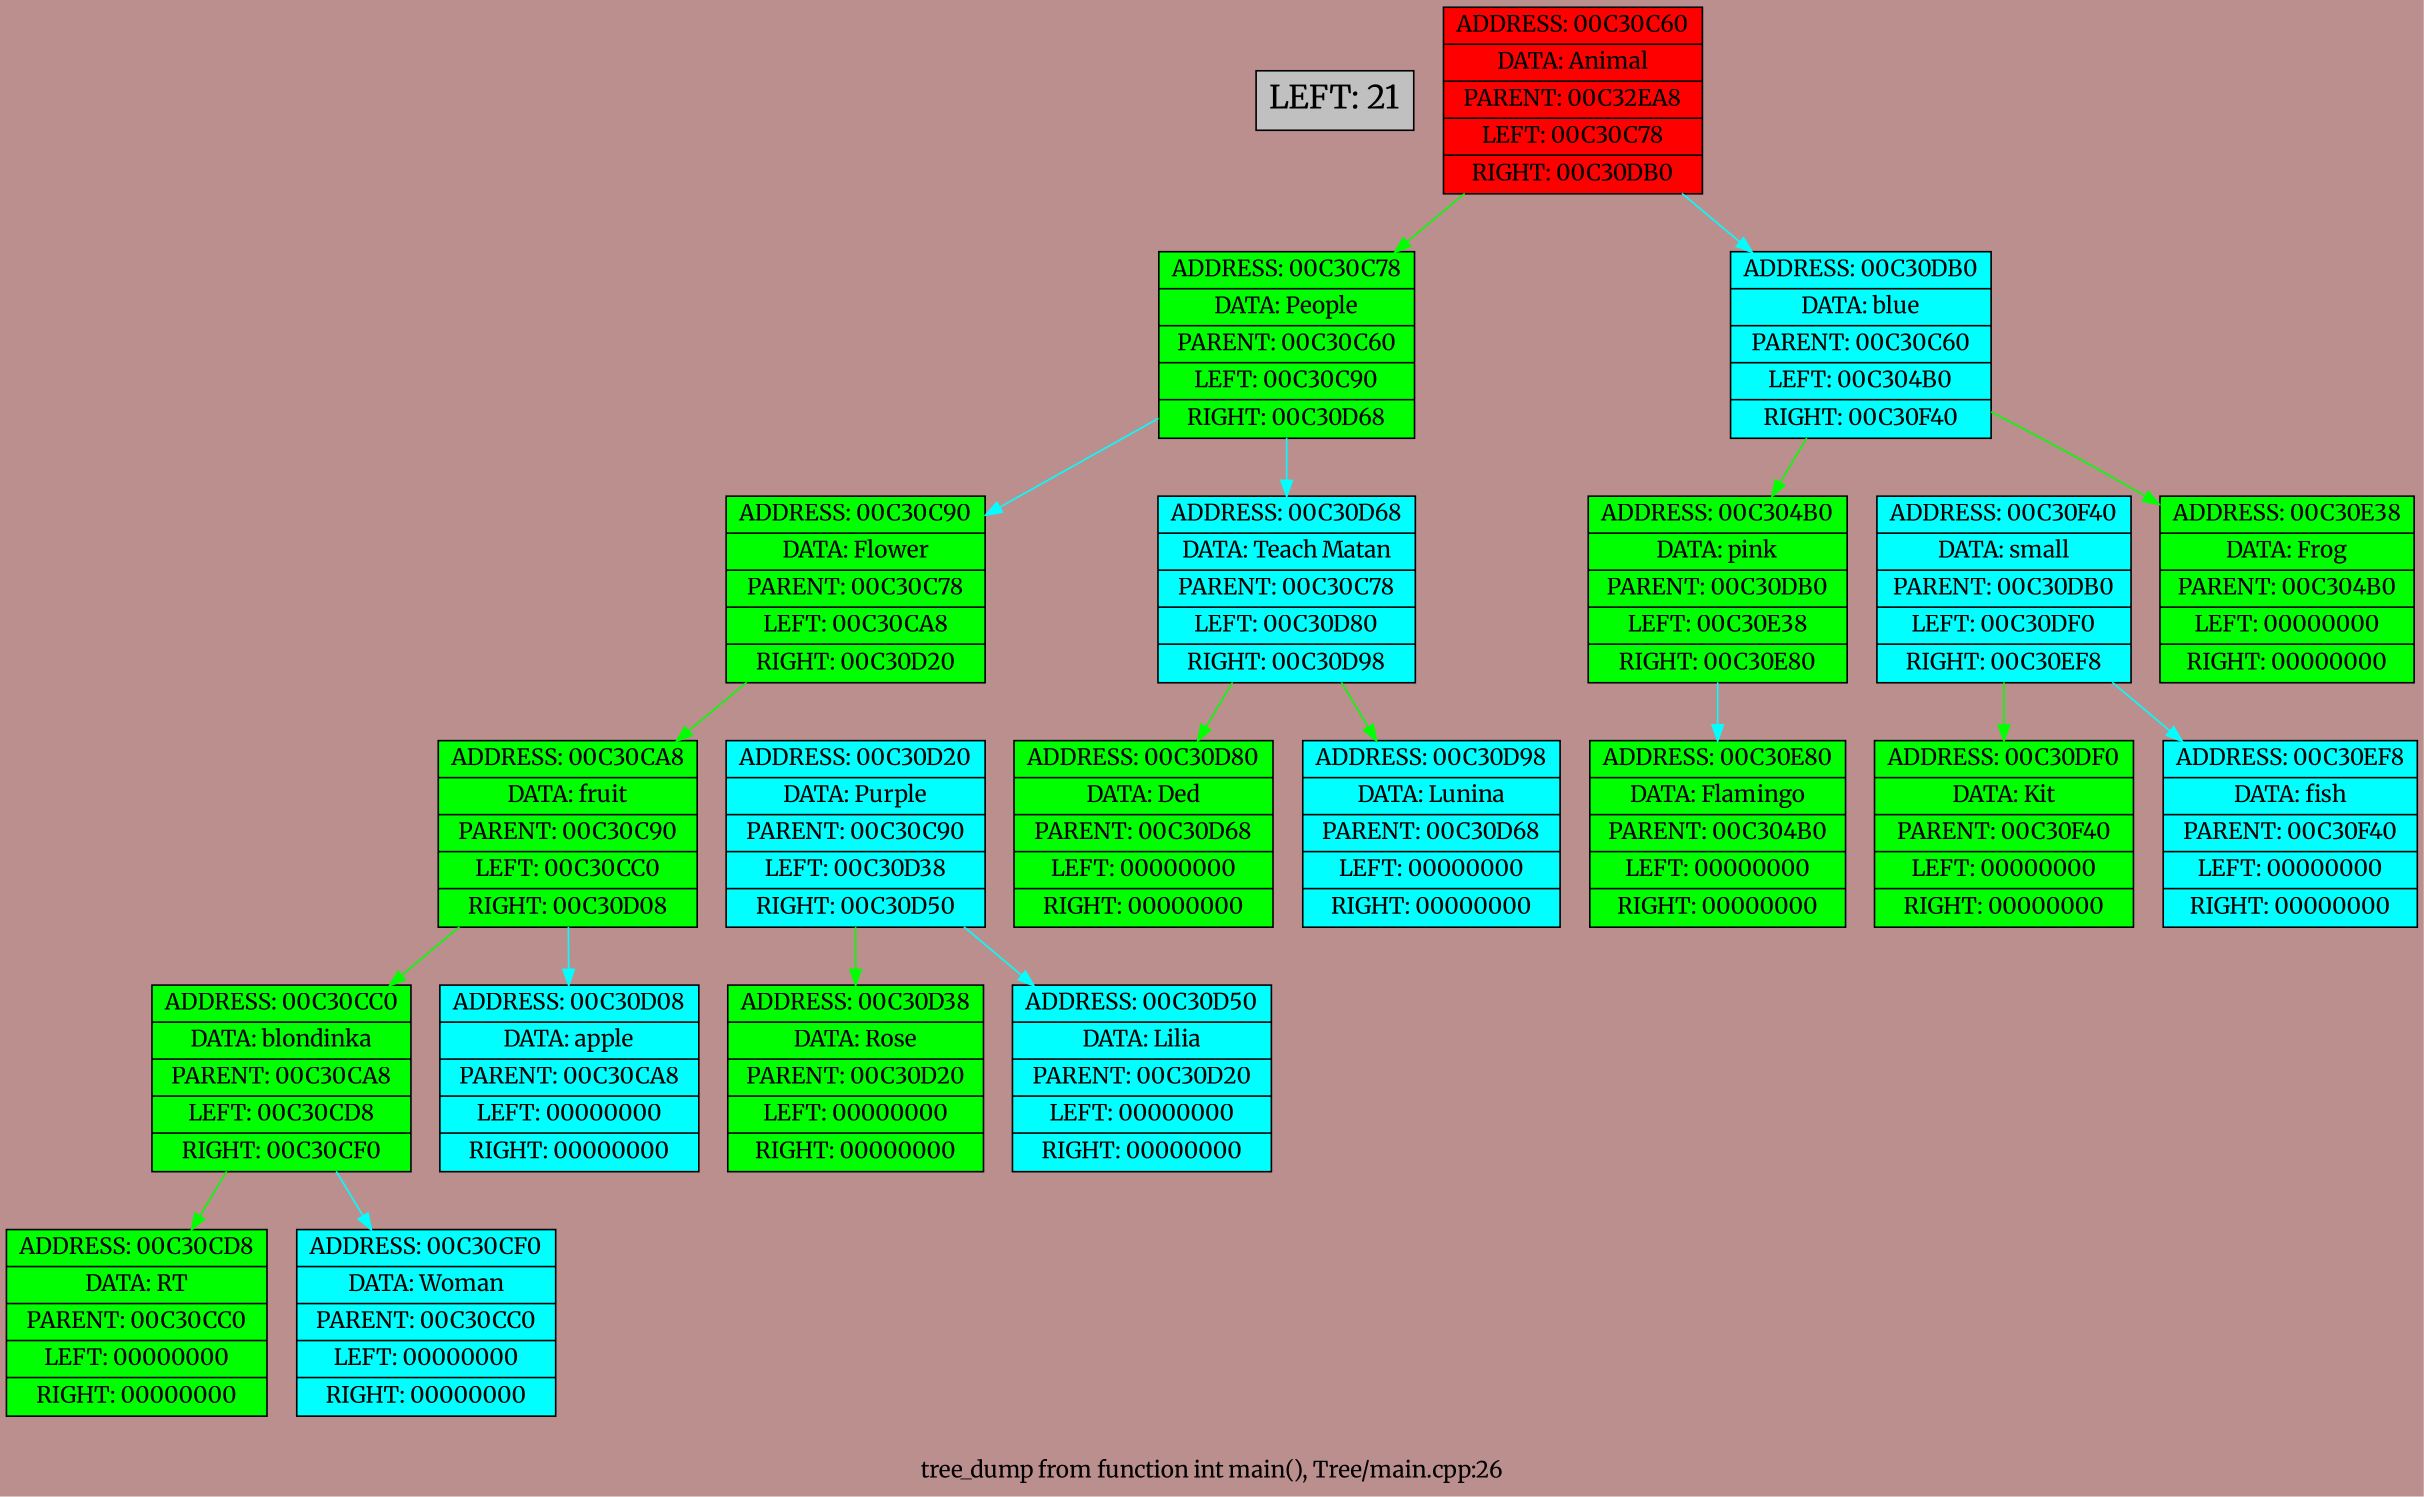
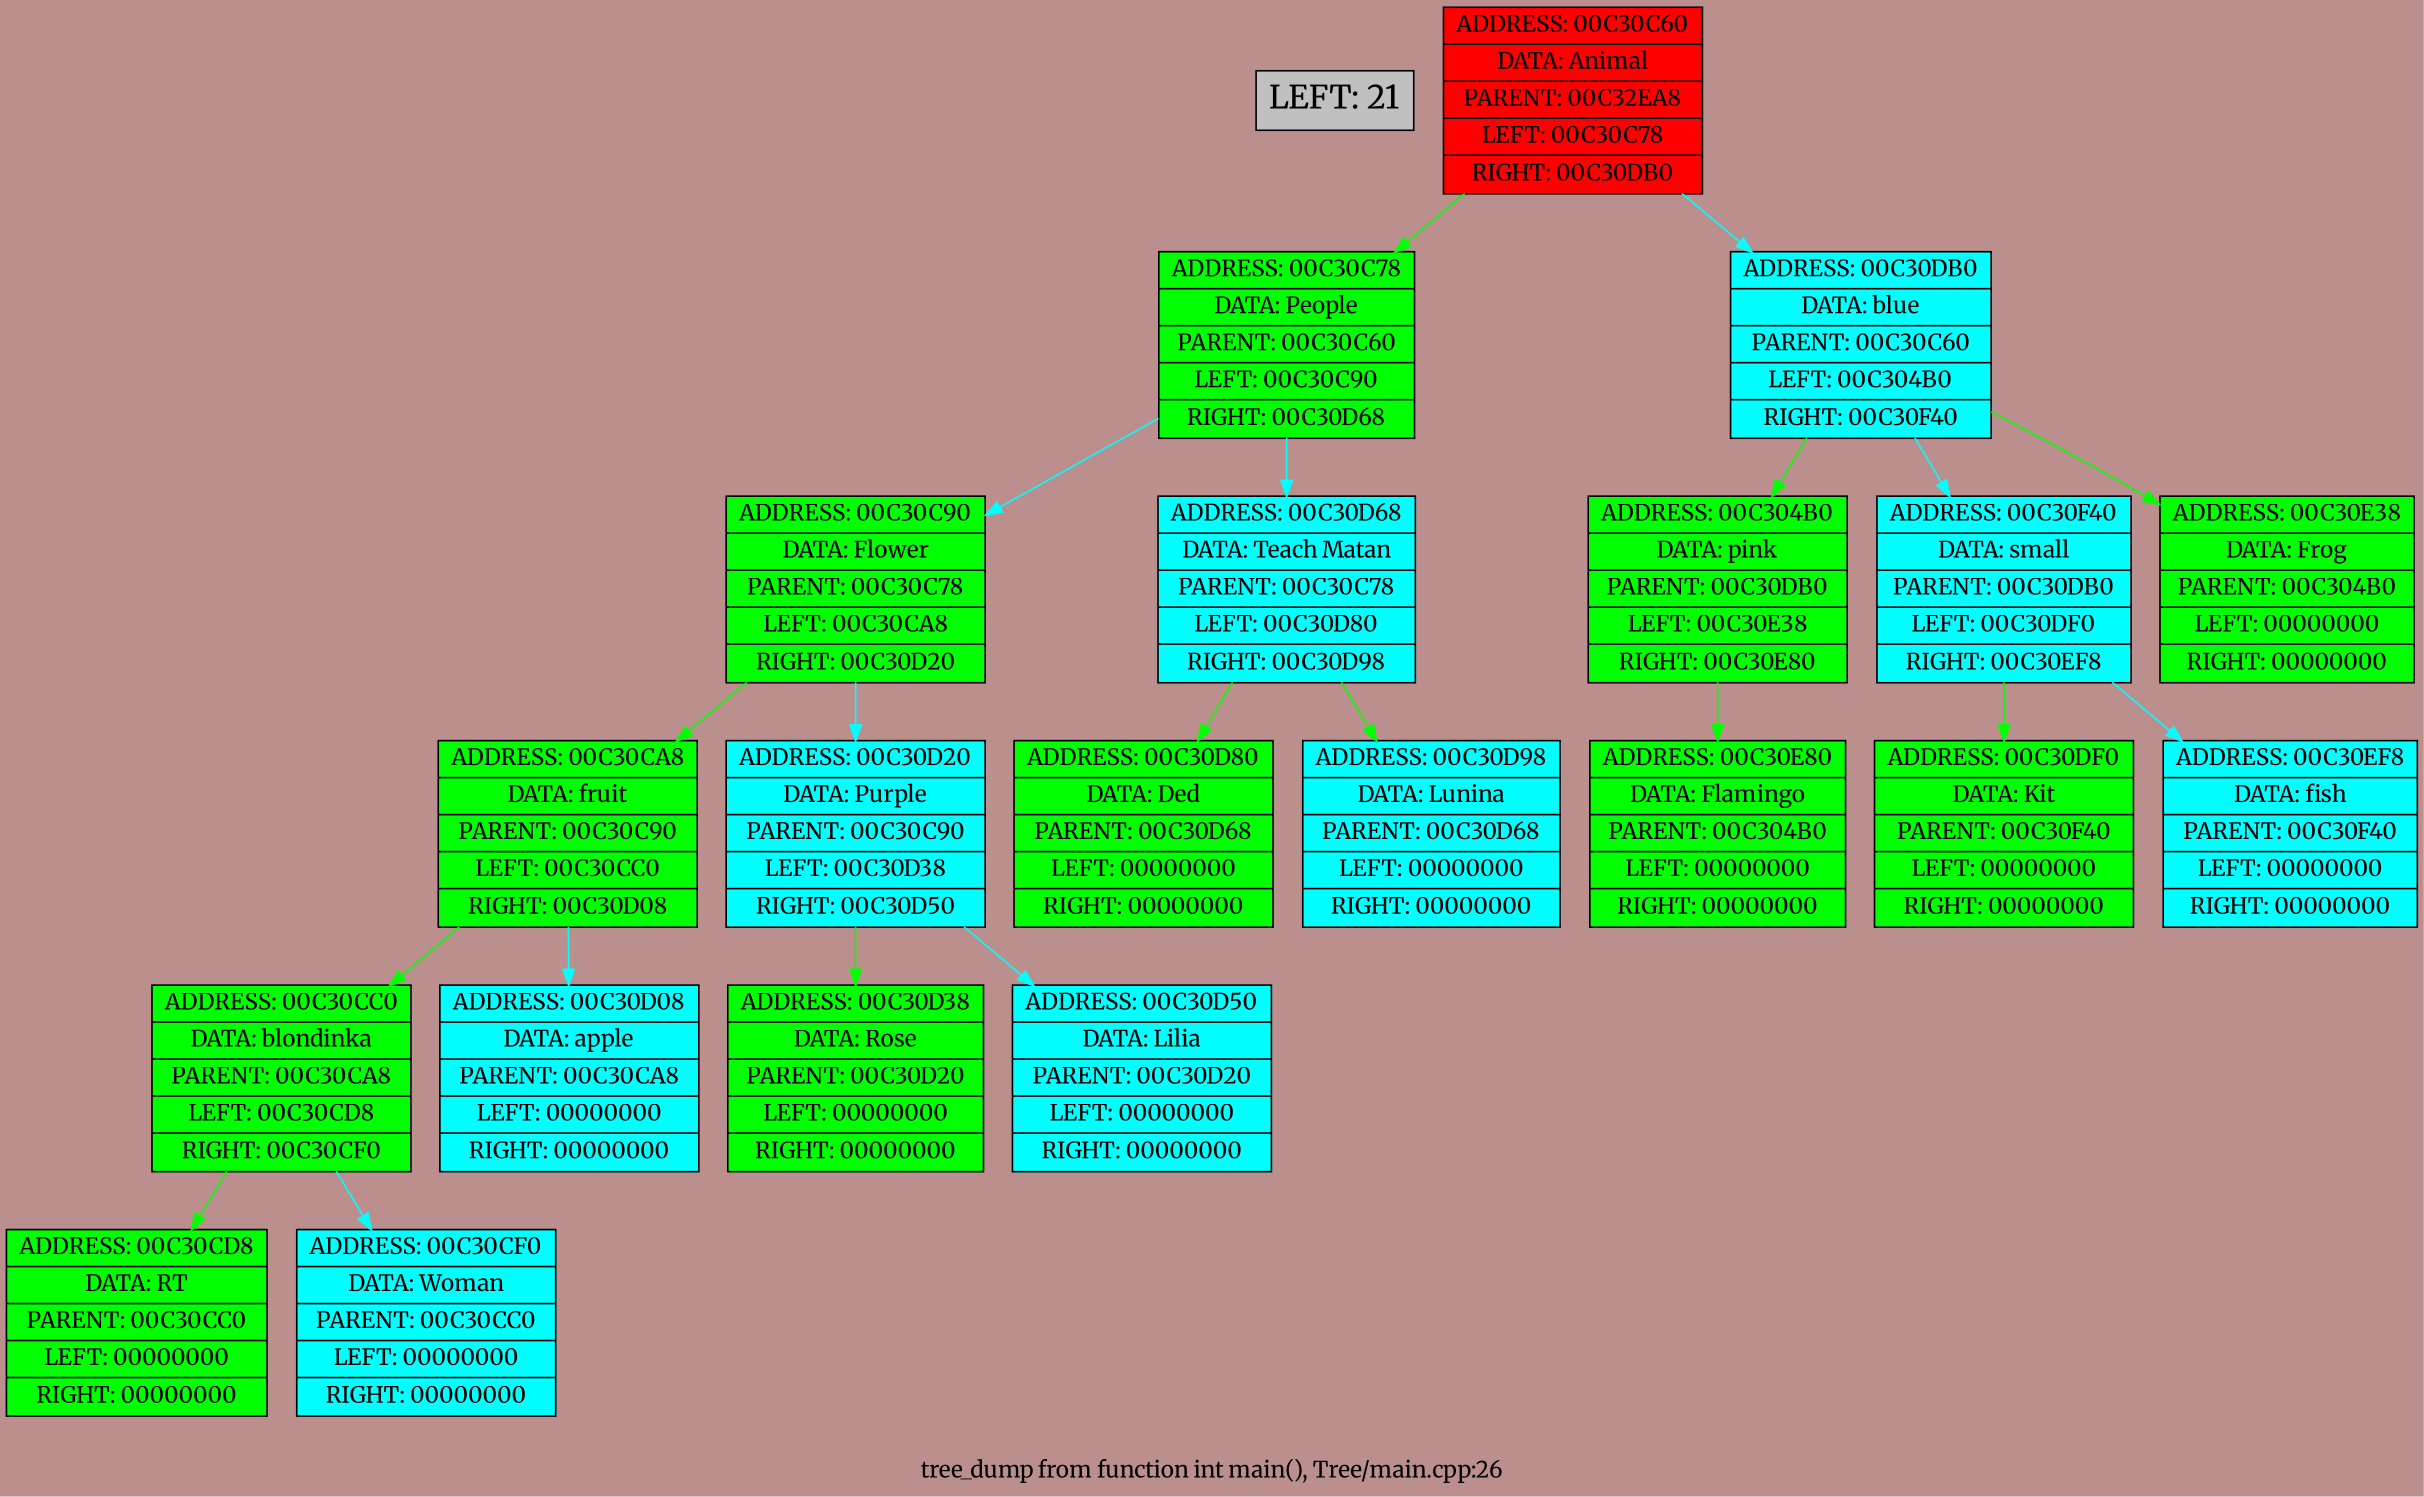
edge "ADDRESS: 00C30DB0" -> "ADDRESS: 00C30F40": added
edge "ADDRESS: 00C30C90" -> "ADDRESS: 00C30D20": added
edge "ADDRESS: 00C304B0" -> "ADDRESS: 00C30E80": color aqua -> lime
